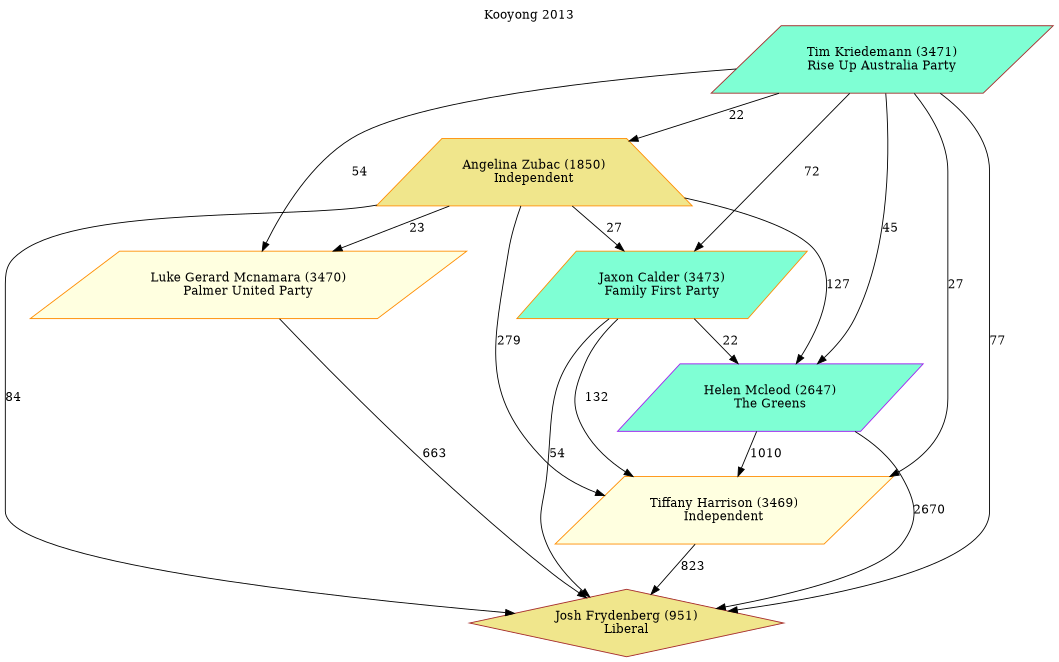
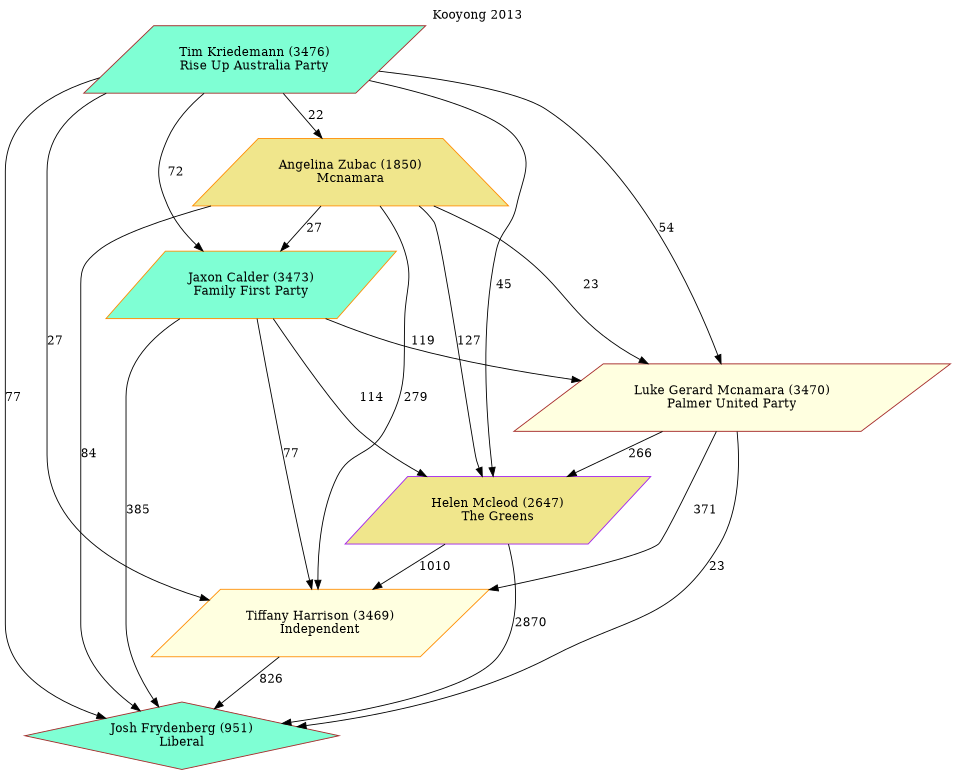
node "Tim Kriedemann (3471) Rise Up Australia Party": label "Tim Kriedemann (3471) Rise Up Australia Party" -> "Tim Kriedemann (3476) Rise Up Australia Party"
node "Angelina Zubac (1850) Independent": label "Angelina Zubac (1850) Independent" -> "Angelina Zubac (1850) Mcnamara"
node "Luke Gerard Mcnamara (3470) Palmer United Party": color darkorange -> brown
edge "Jaxon Calder (3473) Family First Party" -> "Helen Mcleod (2647) The Greens": label "22" -> "114"
edge "Jaxon Calder (3473) Family First Party" -> "Luke Gerard Mcnamara (3470) Palmer United Party": added, label "119"
edge "Jaxon Calder (3473) Family First Party" -> "Tiffany Harrison (3469) Independent": label "132" -> "77"
node "Helen Mcleod (2647) The Greens": fillcolor aquamarine -> khaki
edge "Luke Gerard Mcnamara (3470) Palmer United Party" -> "Helen Mcleod (2647) The Greens": added, label "266"
edge "Luke Gerard Mcnamara (3470) Palmer United Party" -> "Josh Frydenberg (951) Liberal": label "663" -> "23"
edge "Jaxon Calder (3473) Family First Party" -> "Josh Frydenberg (951) Liberal": label "54" -> "385"
edge "Helen Mcleod (2647) The Greens" -> "Josh Frydenberg (951) Liberal": label "2670" -> "2870"
edge "Luke Gerard Mcnamara (3470) Palmer United Party" -> "Tiffany Harrison (3469) Independent": added, label "371"
edge "Tiffany Harrison (3469) Independent" -> "Josh Frydenberg (951) Liberal": label "823" -> "826"
node "Josh Frydenberg (951) Liberal": fillcolor khaki -> aquamarine
